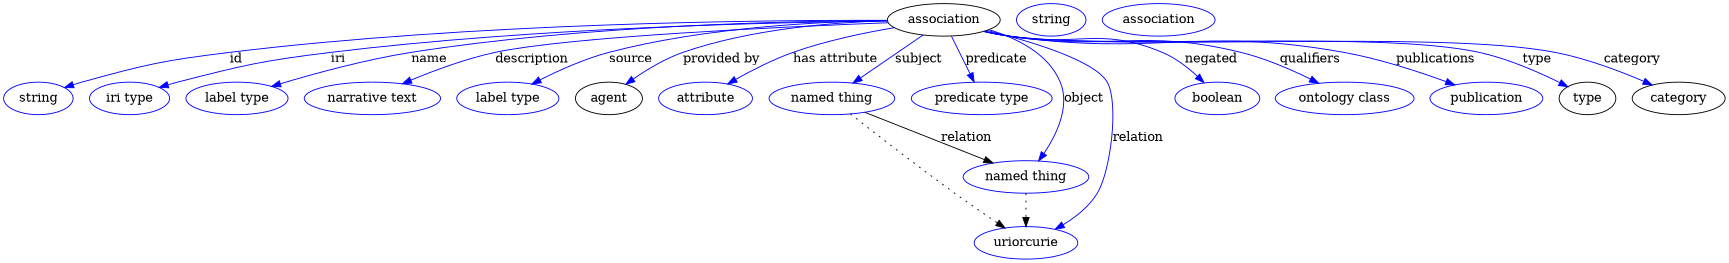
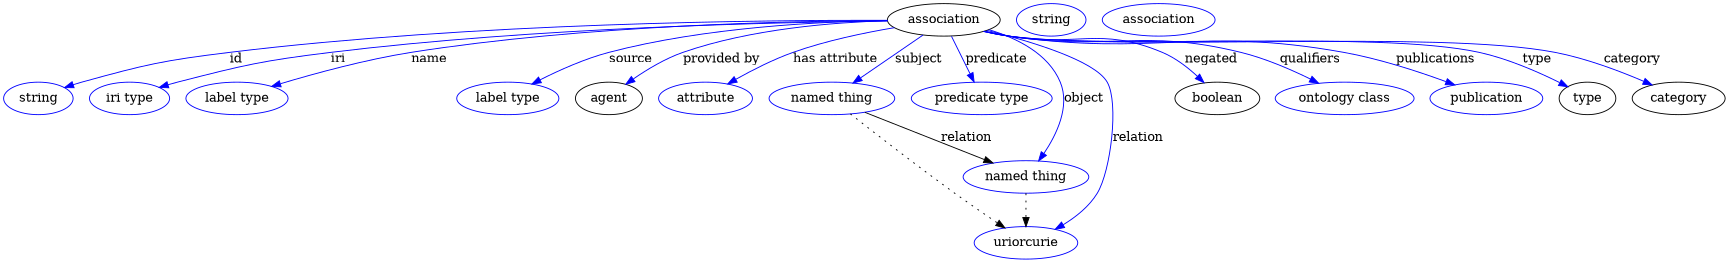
node "narrative text": removed
node "boolean": color blue -> black
